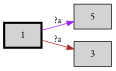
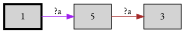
edge "1" -> "3": now "5" -> "3"
